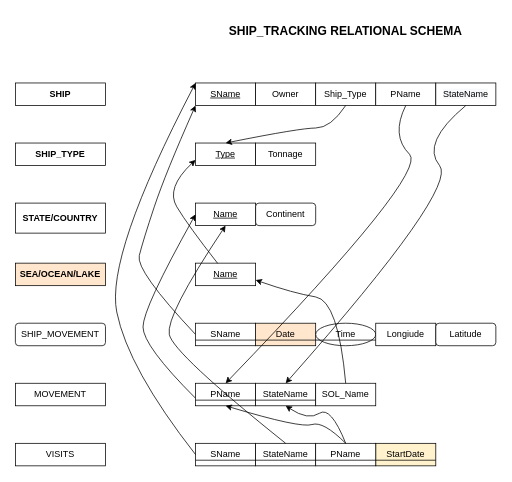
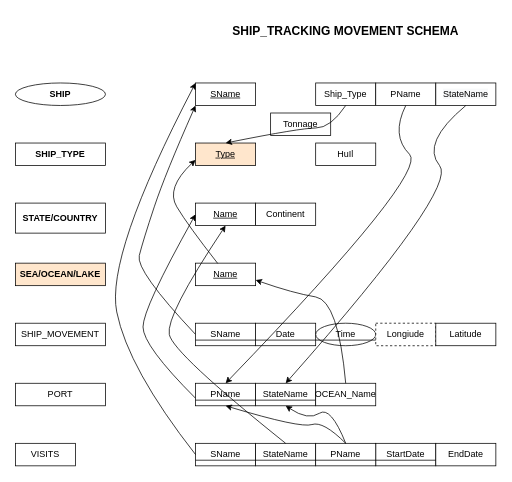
node "SHIP_TRACKING RELATIONAL SCHEMA": label "SHIP_TRACKING RELATIONAL SCHEMA" -> "SHIP_TRACKING MOVEMENT SCHEMA"
node "SHIP": shape rectangle -> ellipse
node "Owner": removed
node "Type": fillcolor #ffffff -> #ffe6cc
node "Tonnage": moved (285, 154) -> (300, 124)
node "HuIl": added
node "Continent": shape rounded rectangle -> rectangle
node "SHIP_MOVEMENT": shape rounded rectangle -> rectangle
node "Date": fillcolor #ffe6cc -> #ffffff
node "Longiude": style solid -> dashed
node "Latitude": shape rounded rectangle -> rectangle
node "MOVEMENT": label "MOVEMENT" -> "PORT"
node "SOL_Name": label "SOL_Name" -> "OCEAN_Name"
node "VISITS": size 90x23 -> 60x23
node "StartDate": fillcolor #fff2cc -> #ffffff
node "EndDate": added
